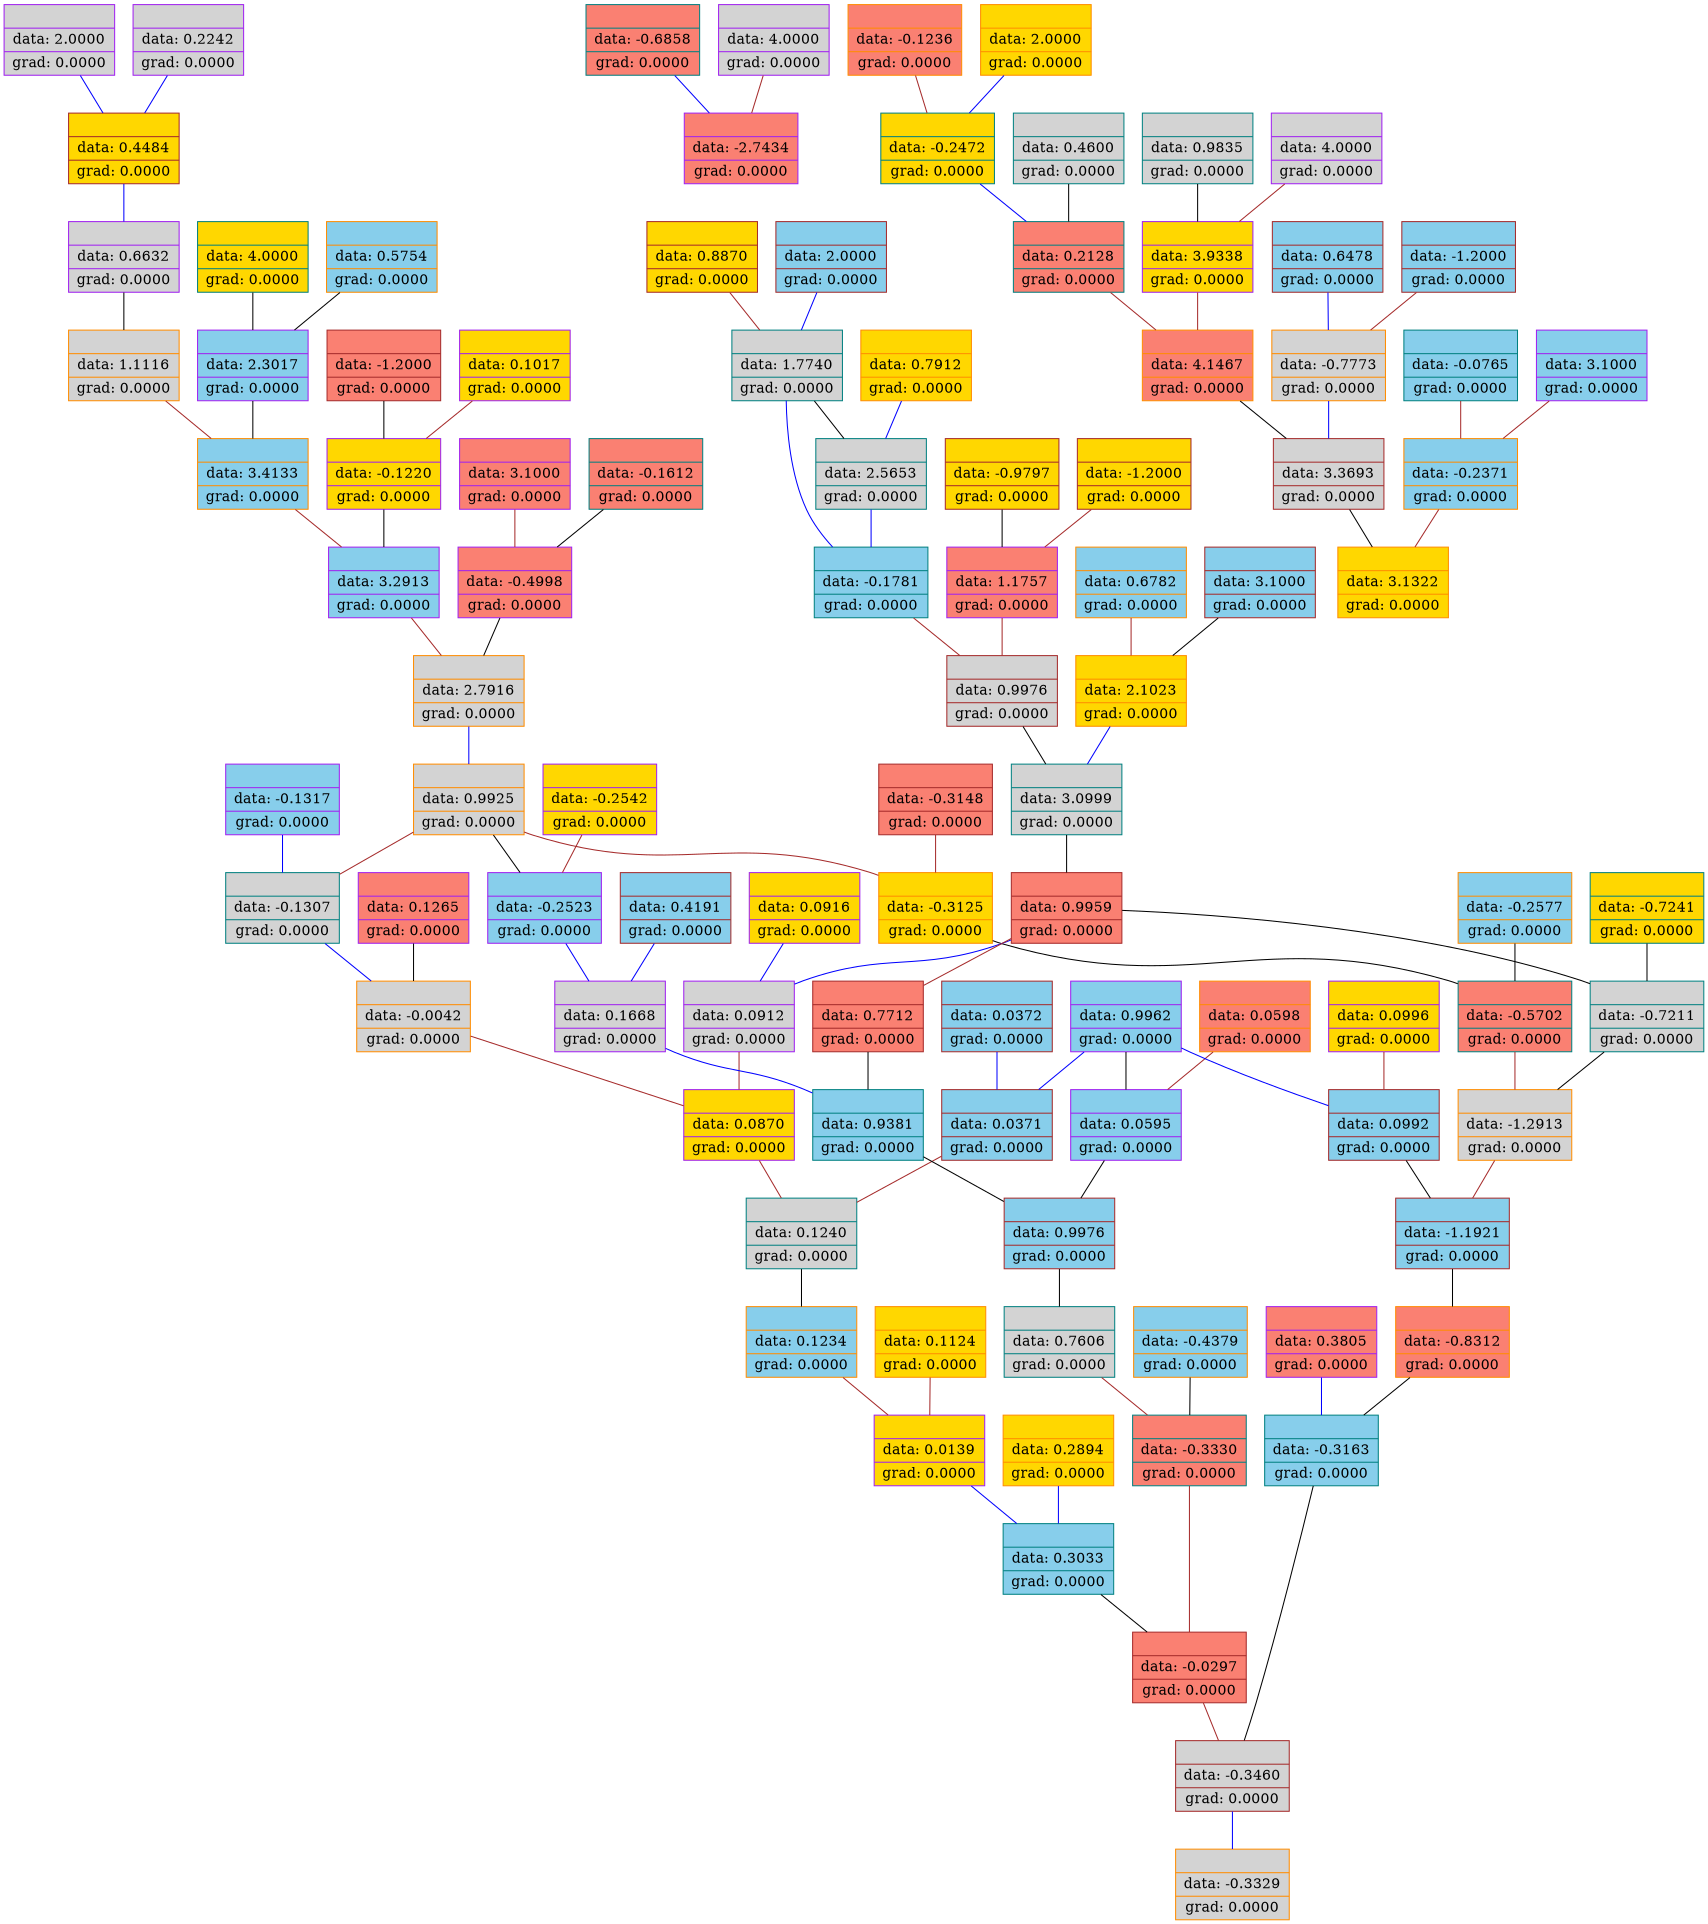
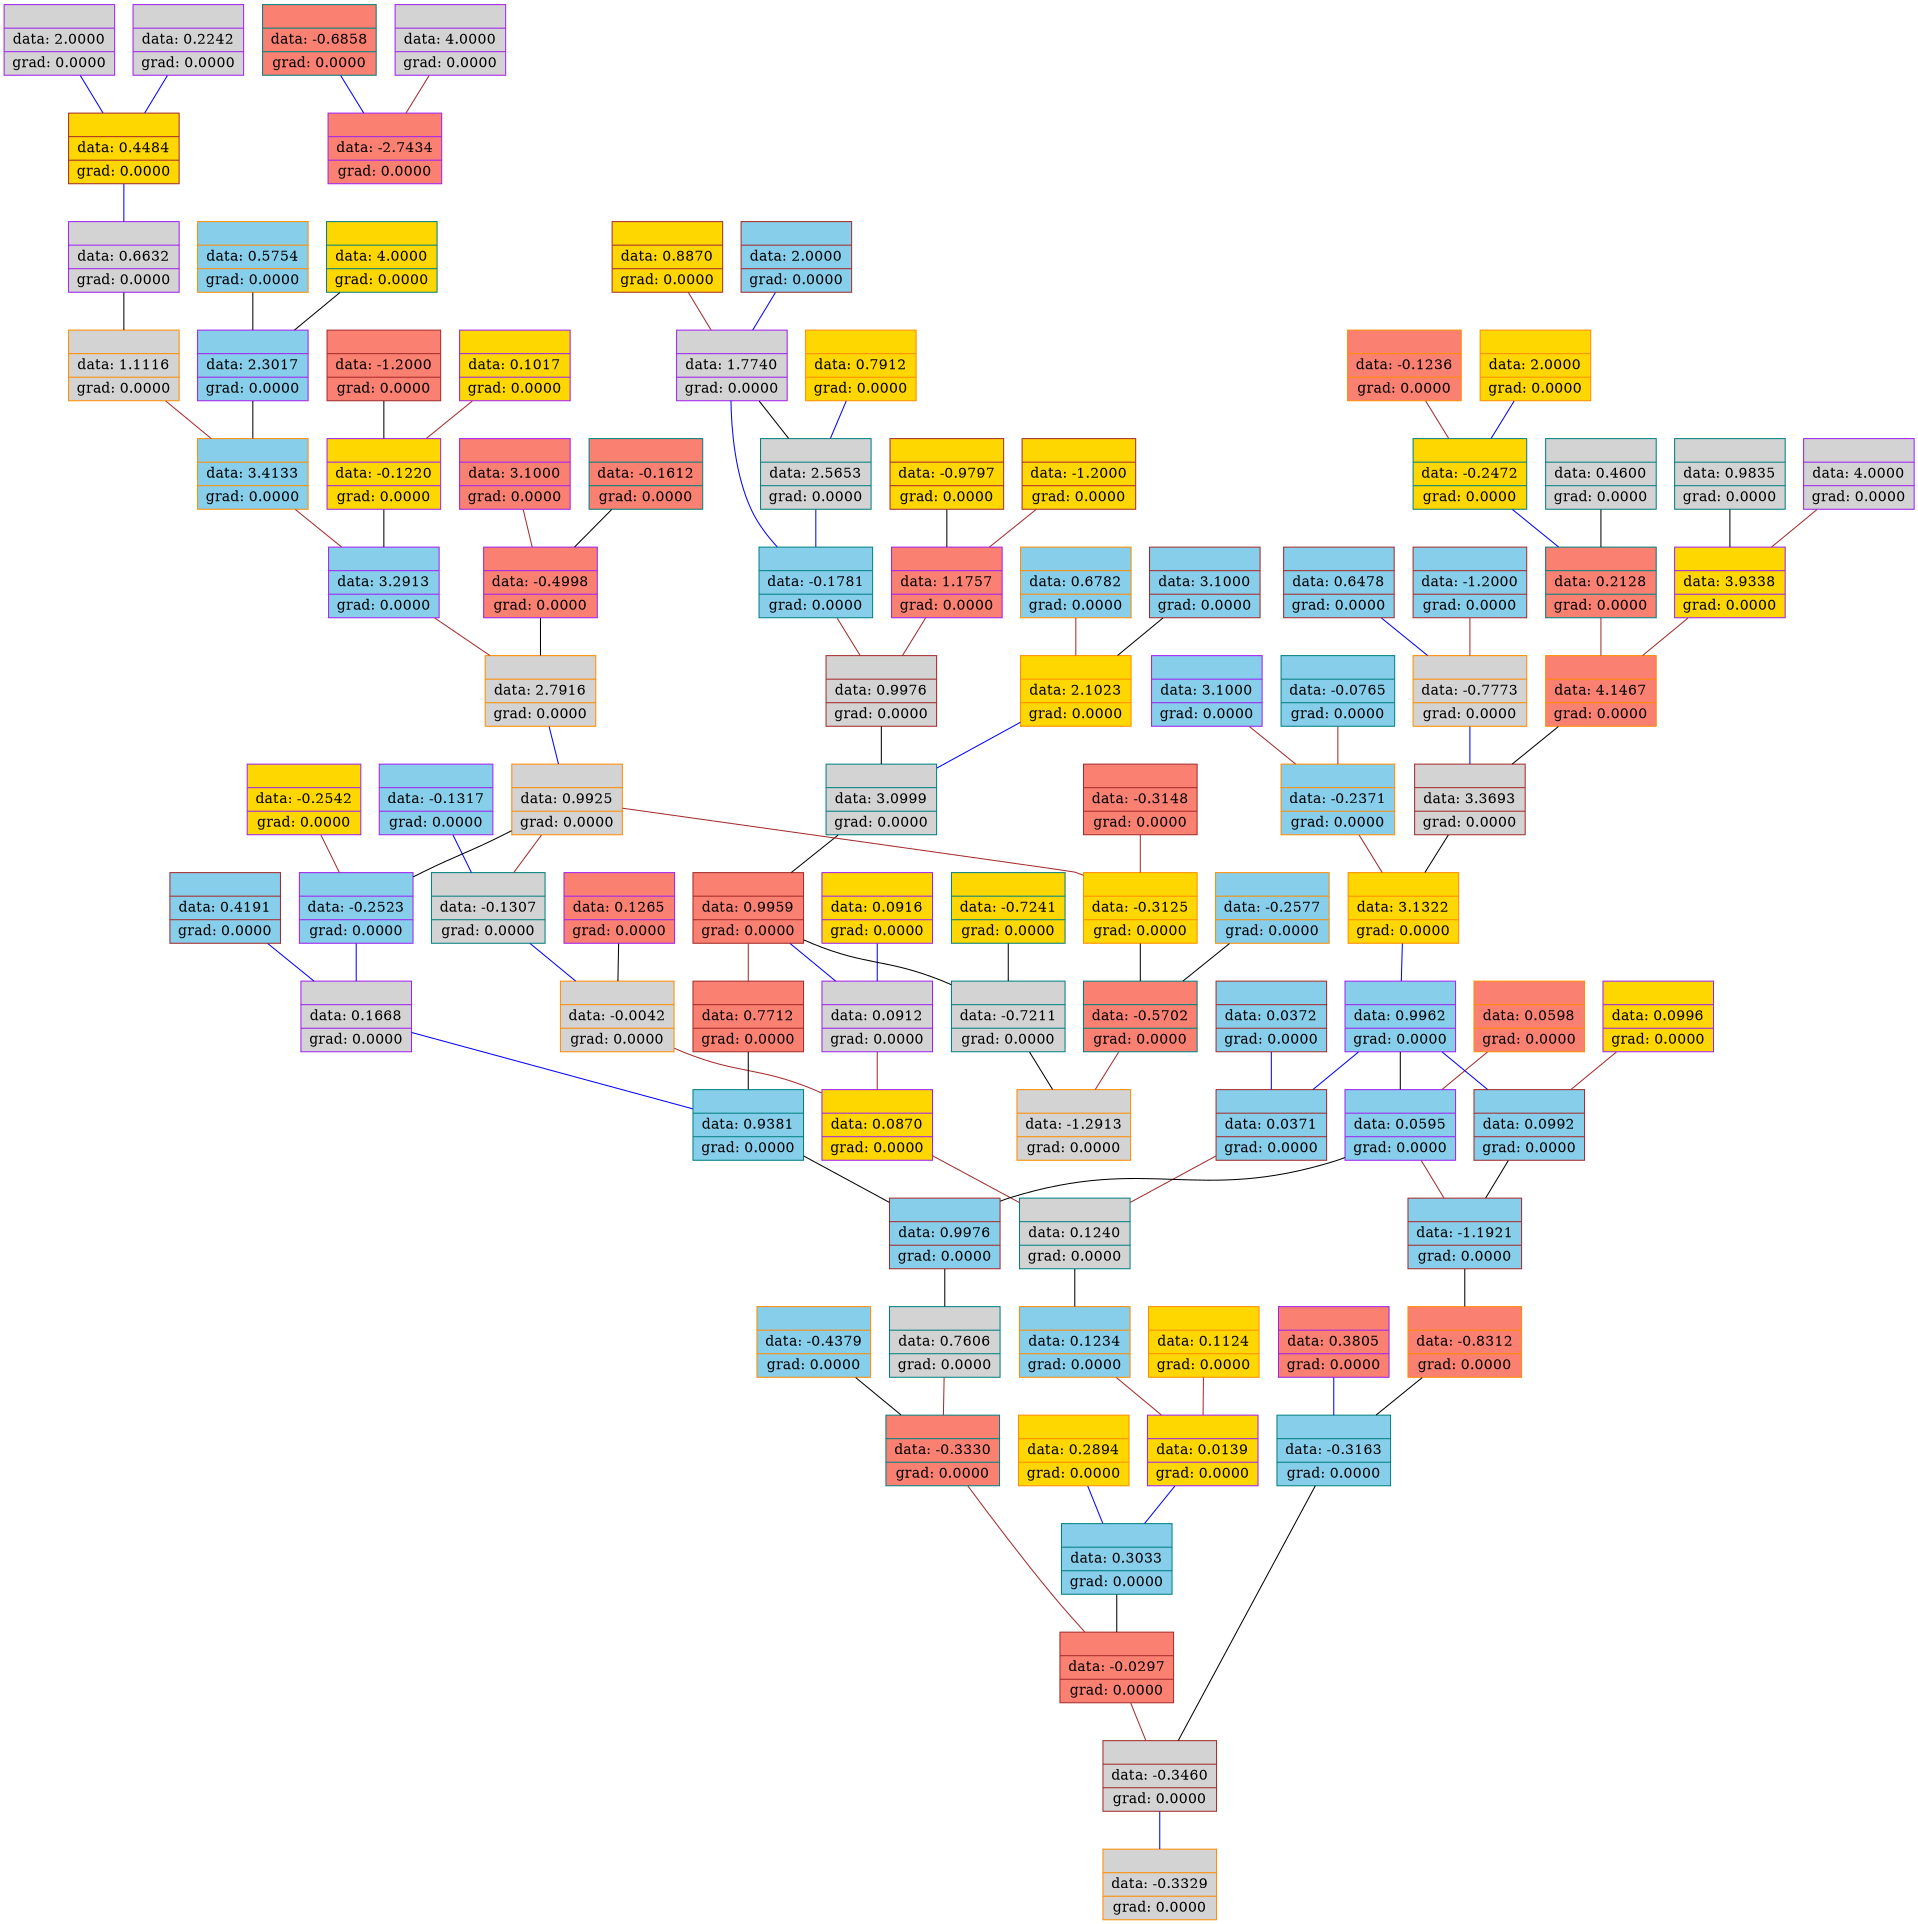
node "data: 1.7740": color teal -> purple
edge "data: 3.1322" -- "data: 0.9962": added
edge "data: -1.2913" -- "data: -1.1921": now "data: 0.0595" -- "data: -1.1921"
